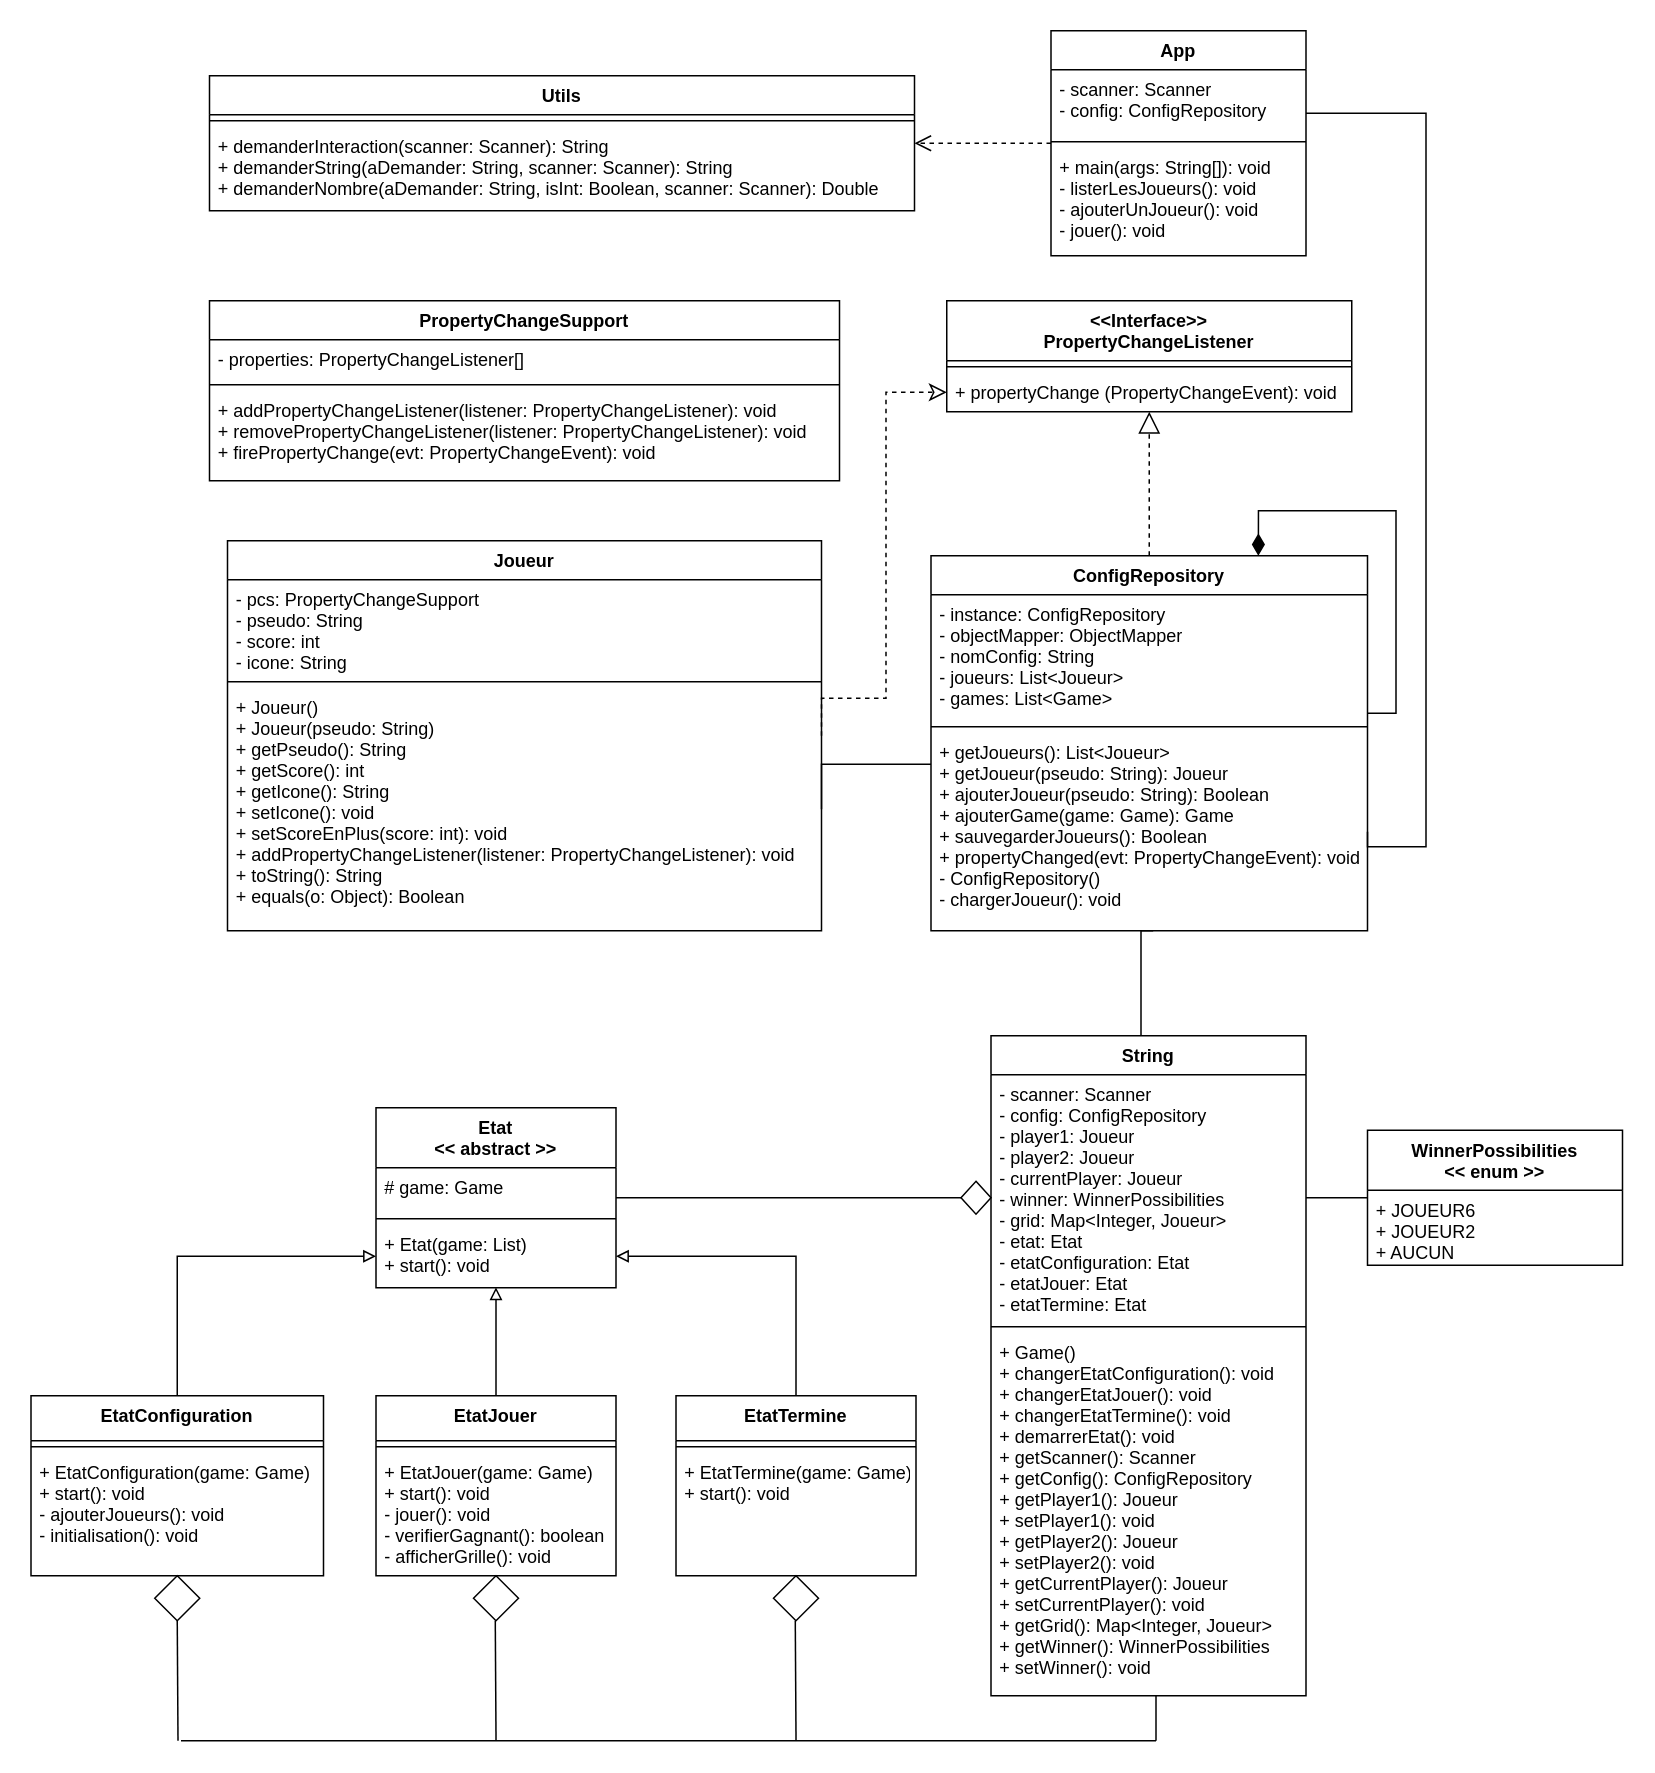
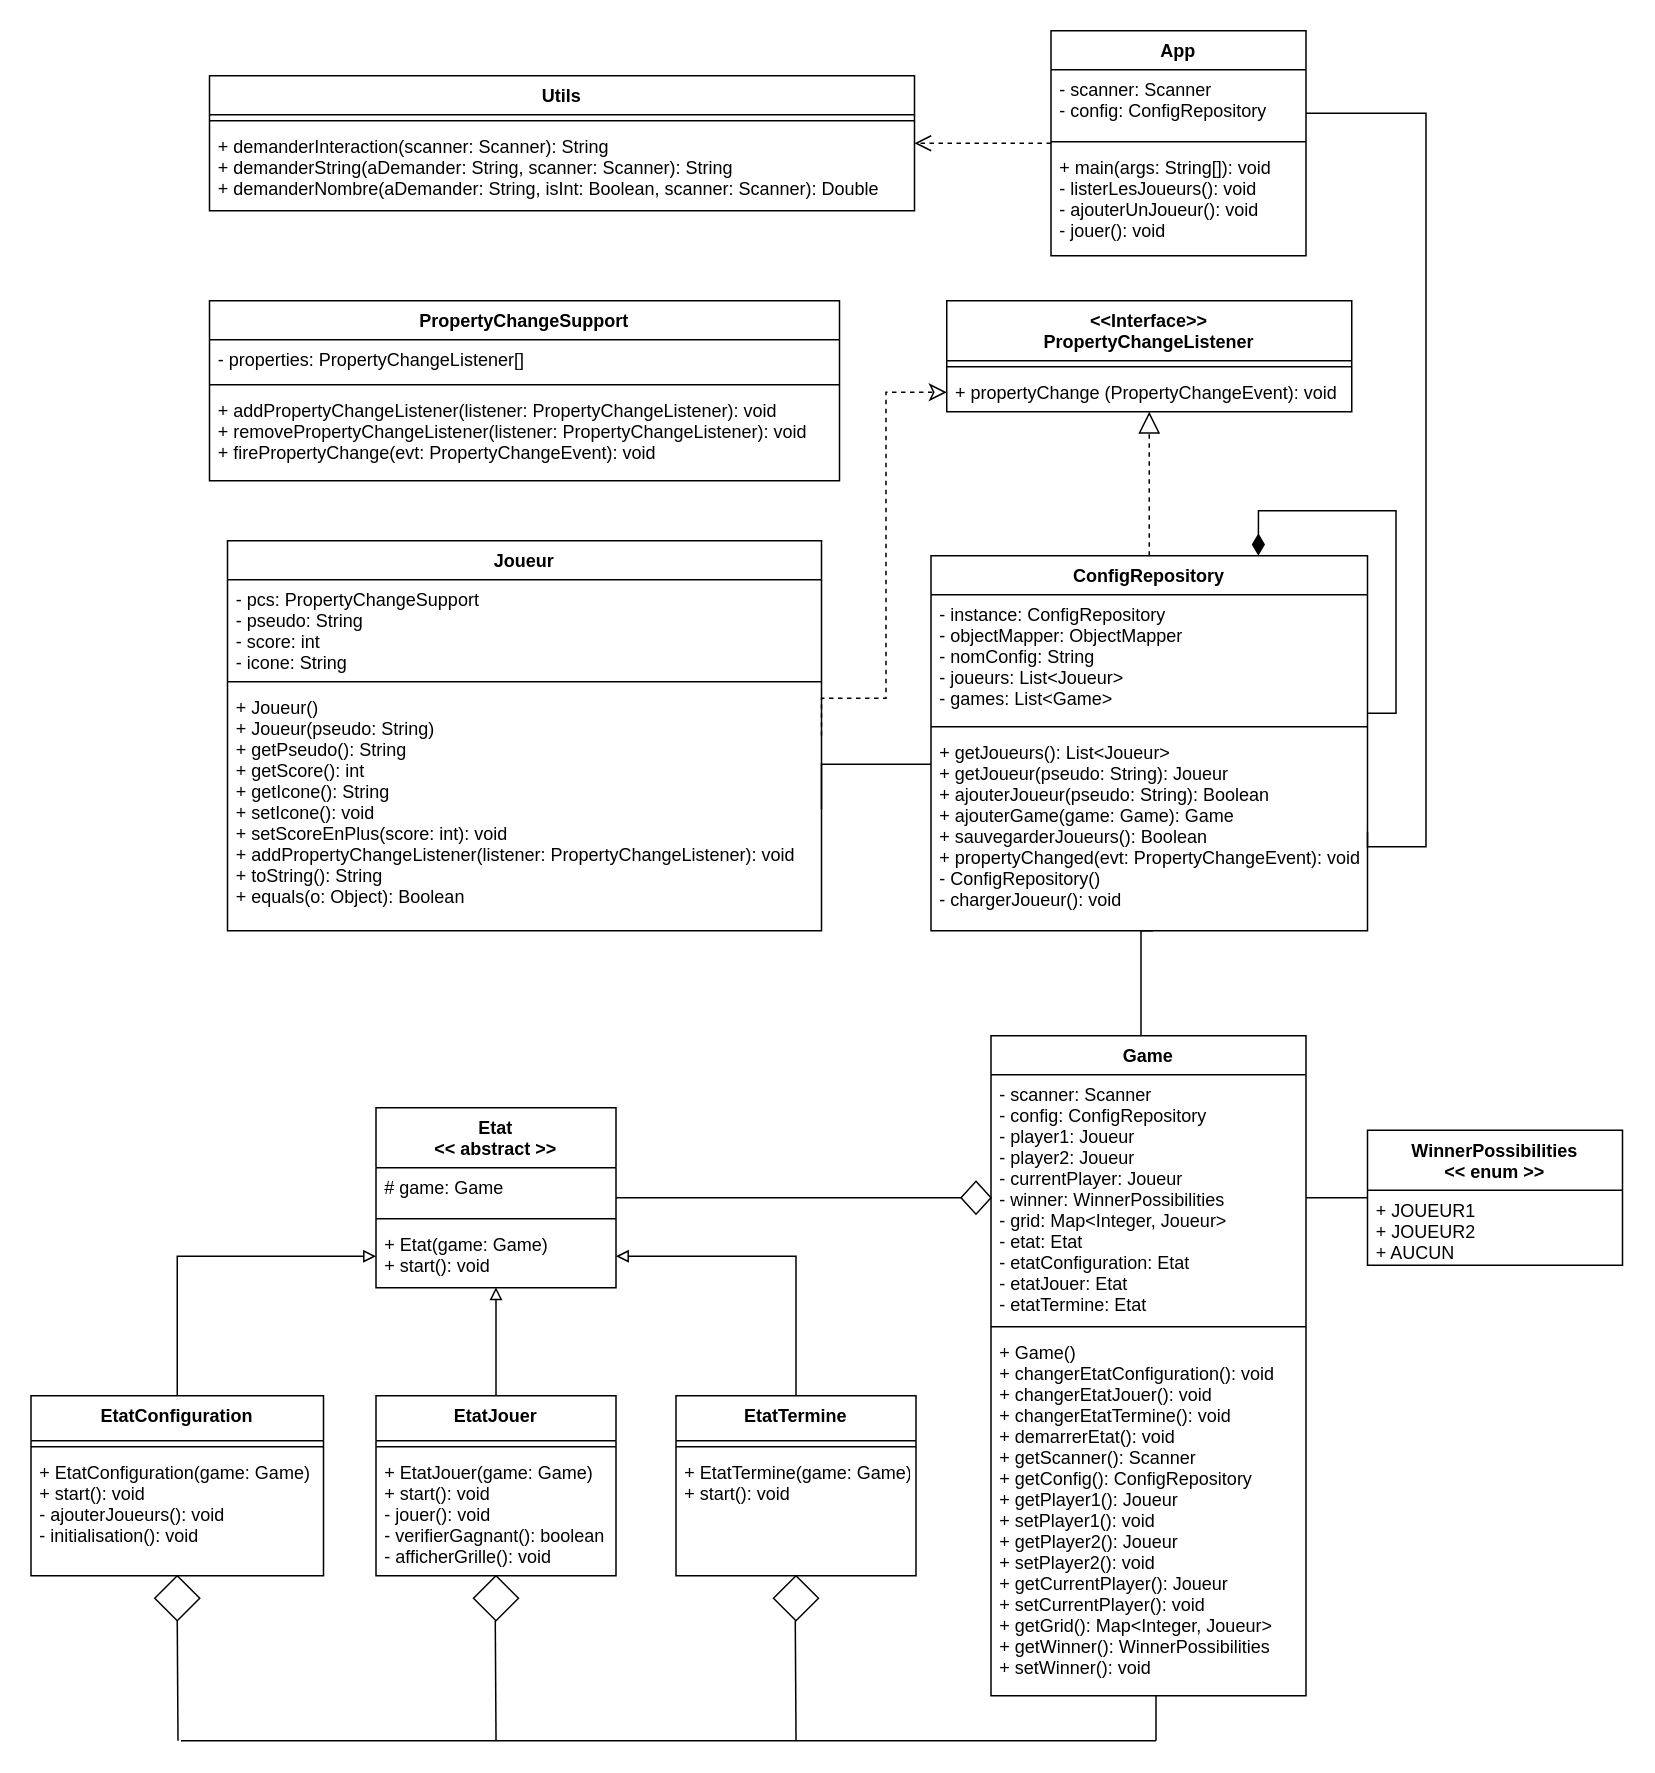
node "String": label "String" -> "Game"
node "+ JOUEUR6 + JOUEUR2 + AUCUN": label "+ JOUEUR6 + JOUEUR2 + AUCUN" -> "+ JOUEUR1 + JOUEUR2 + AUCUN"
node "+ Etat(game: List) + start(): void": label "+ Etat(game: List) + start(): void" -> "+ Etat(game: Game) + start(): void"
